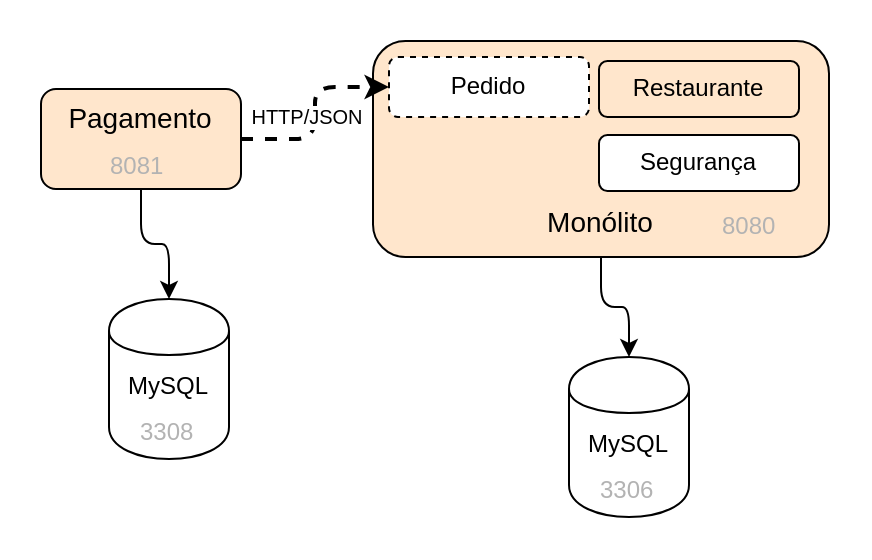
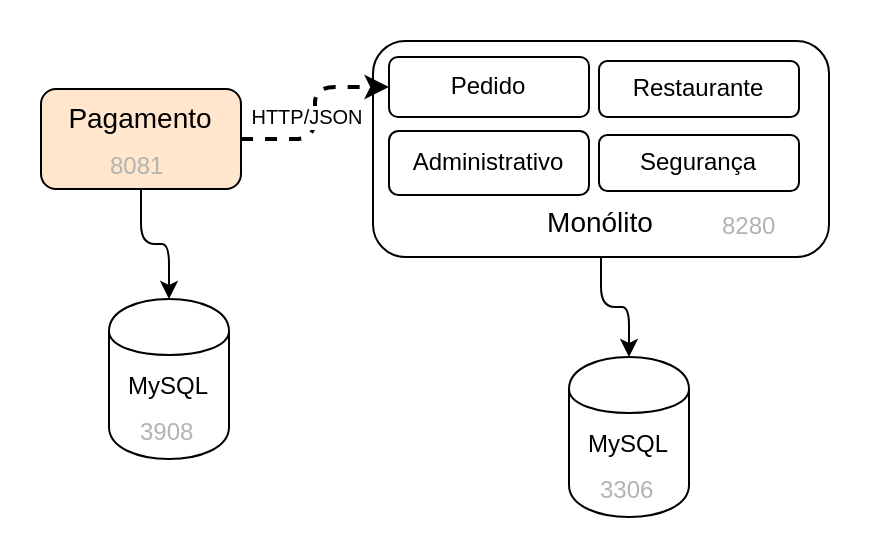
node "Pedido": style dashed -> solid
node "Restaurante": fillcolor #ffe6cc -> #ffffff
node "Administrativo": added
node "Monólito": fillcolor #ffe6cc -> #ffffff
node "8080": label "8080" -> "8280"
node "3308": label "3308" -> "3908"
